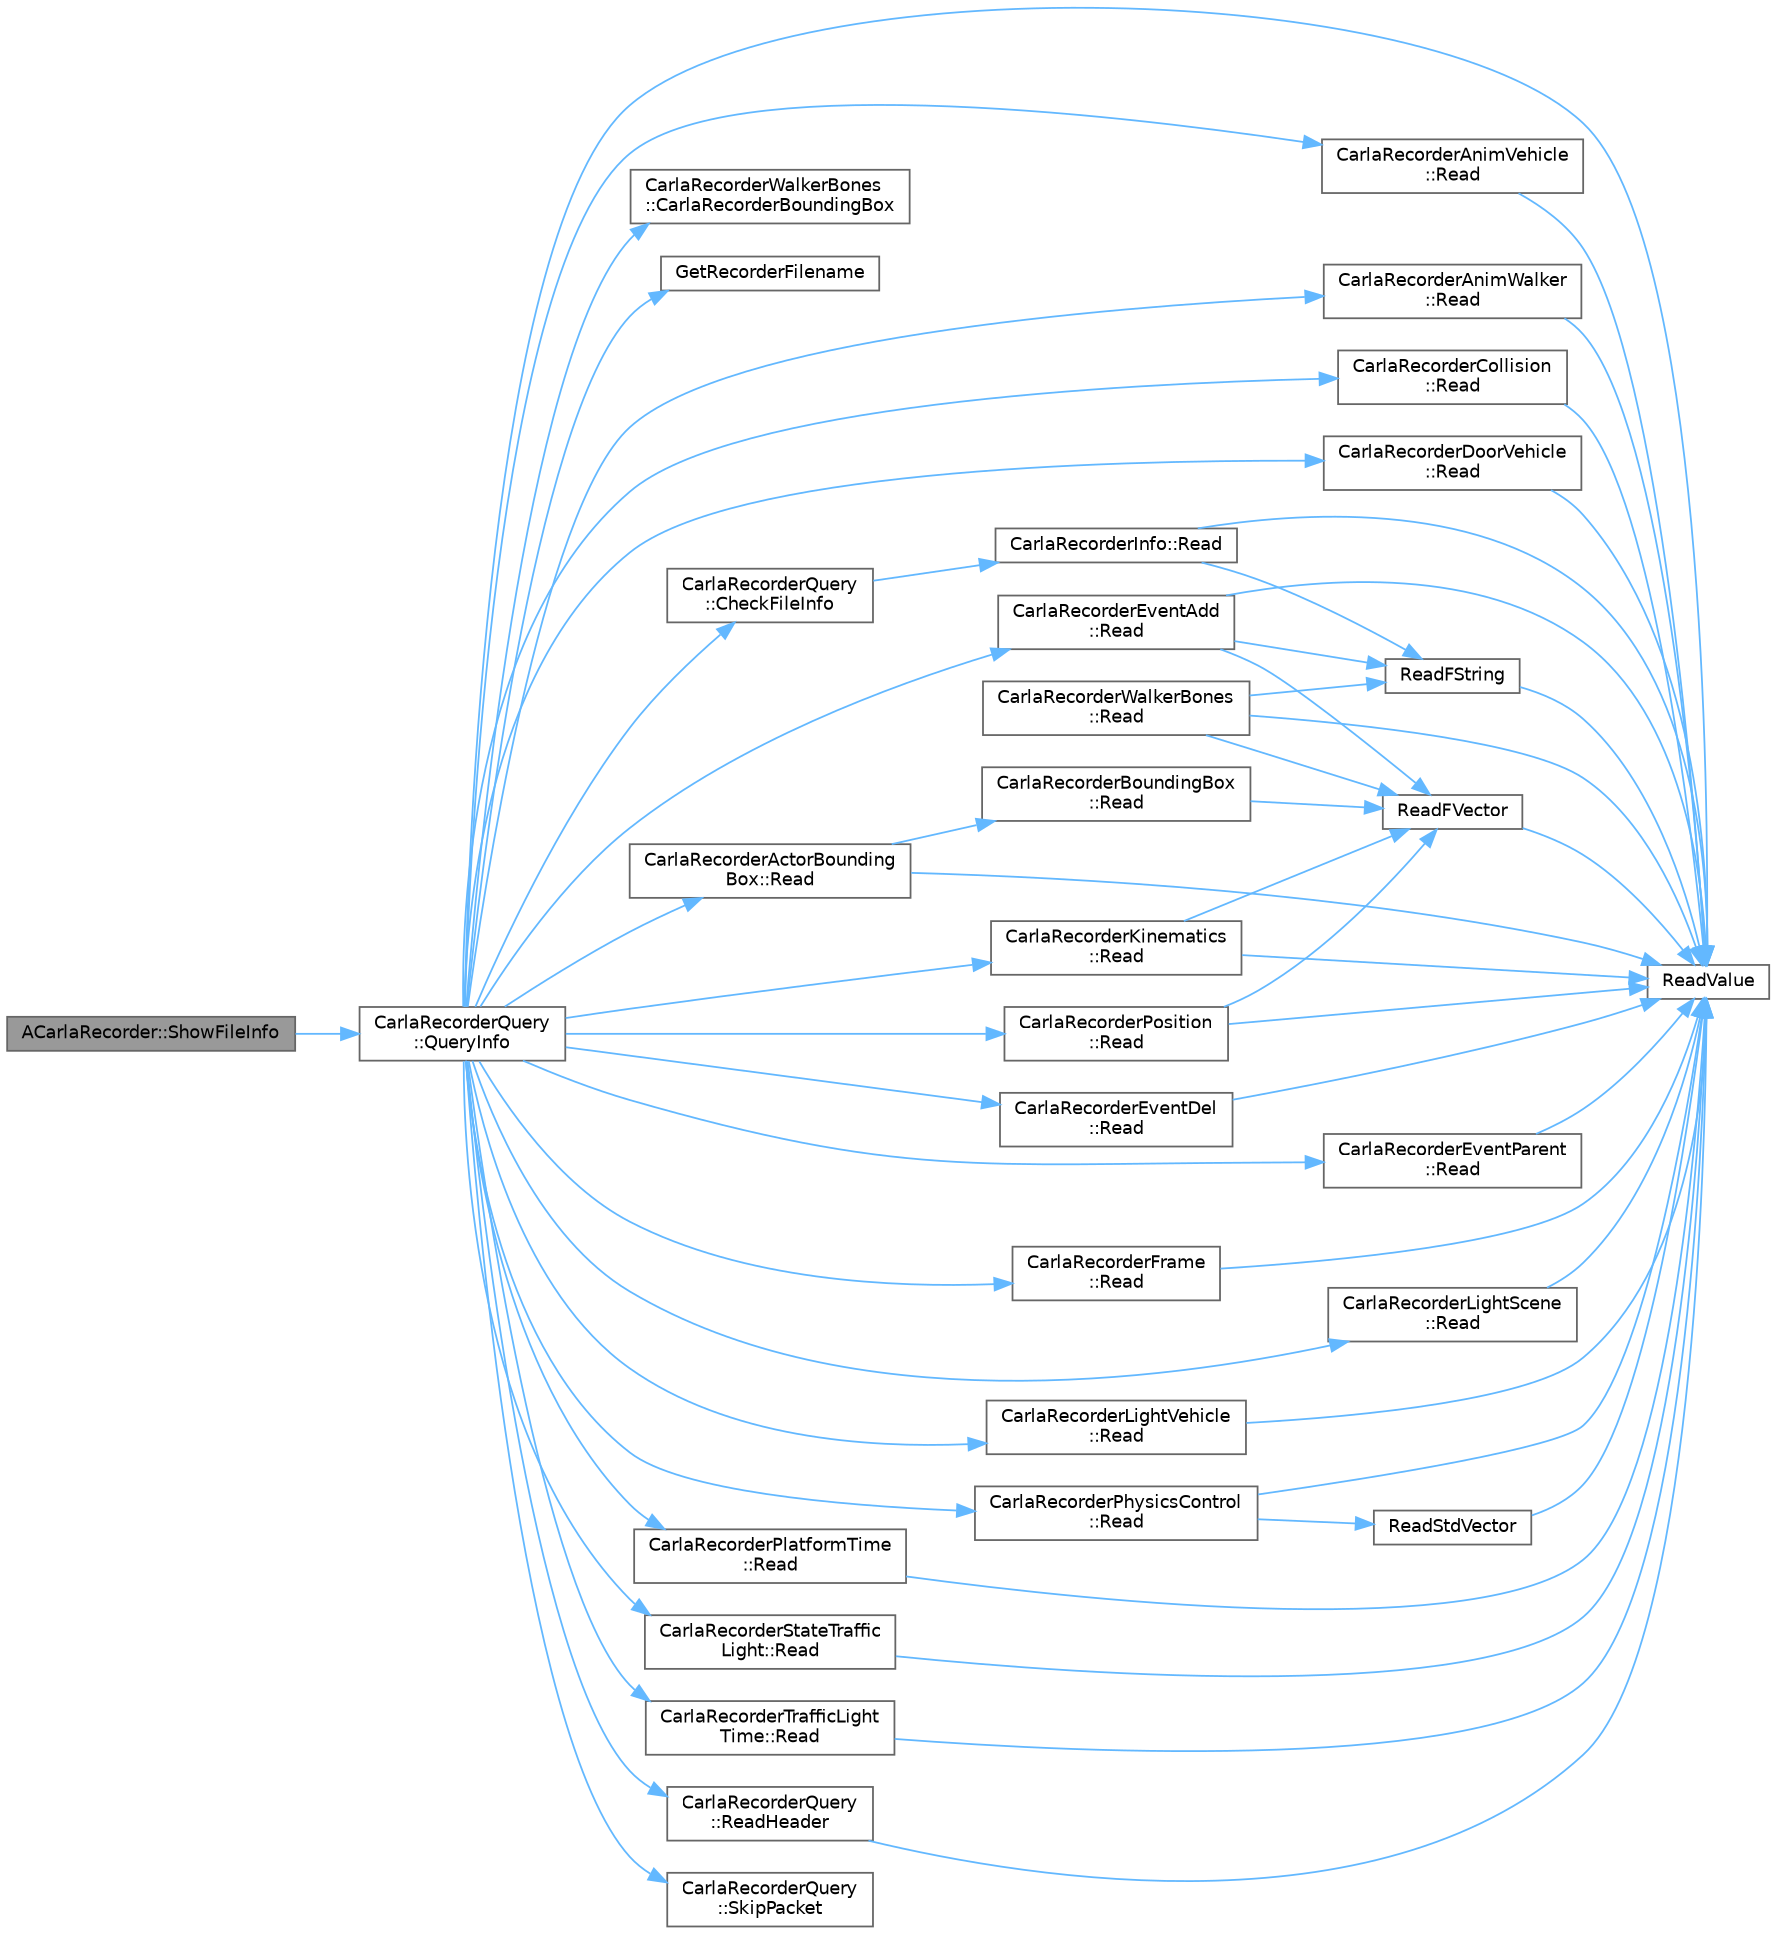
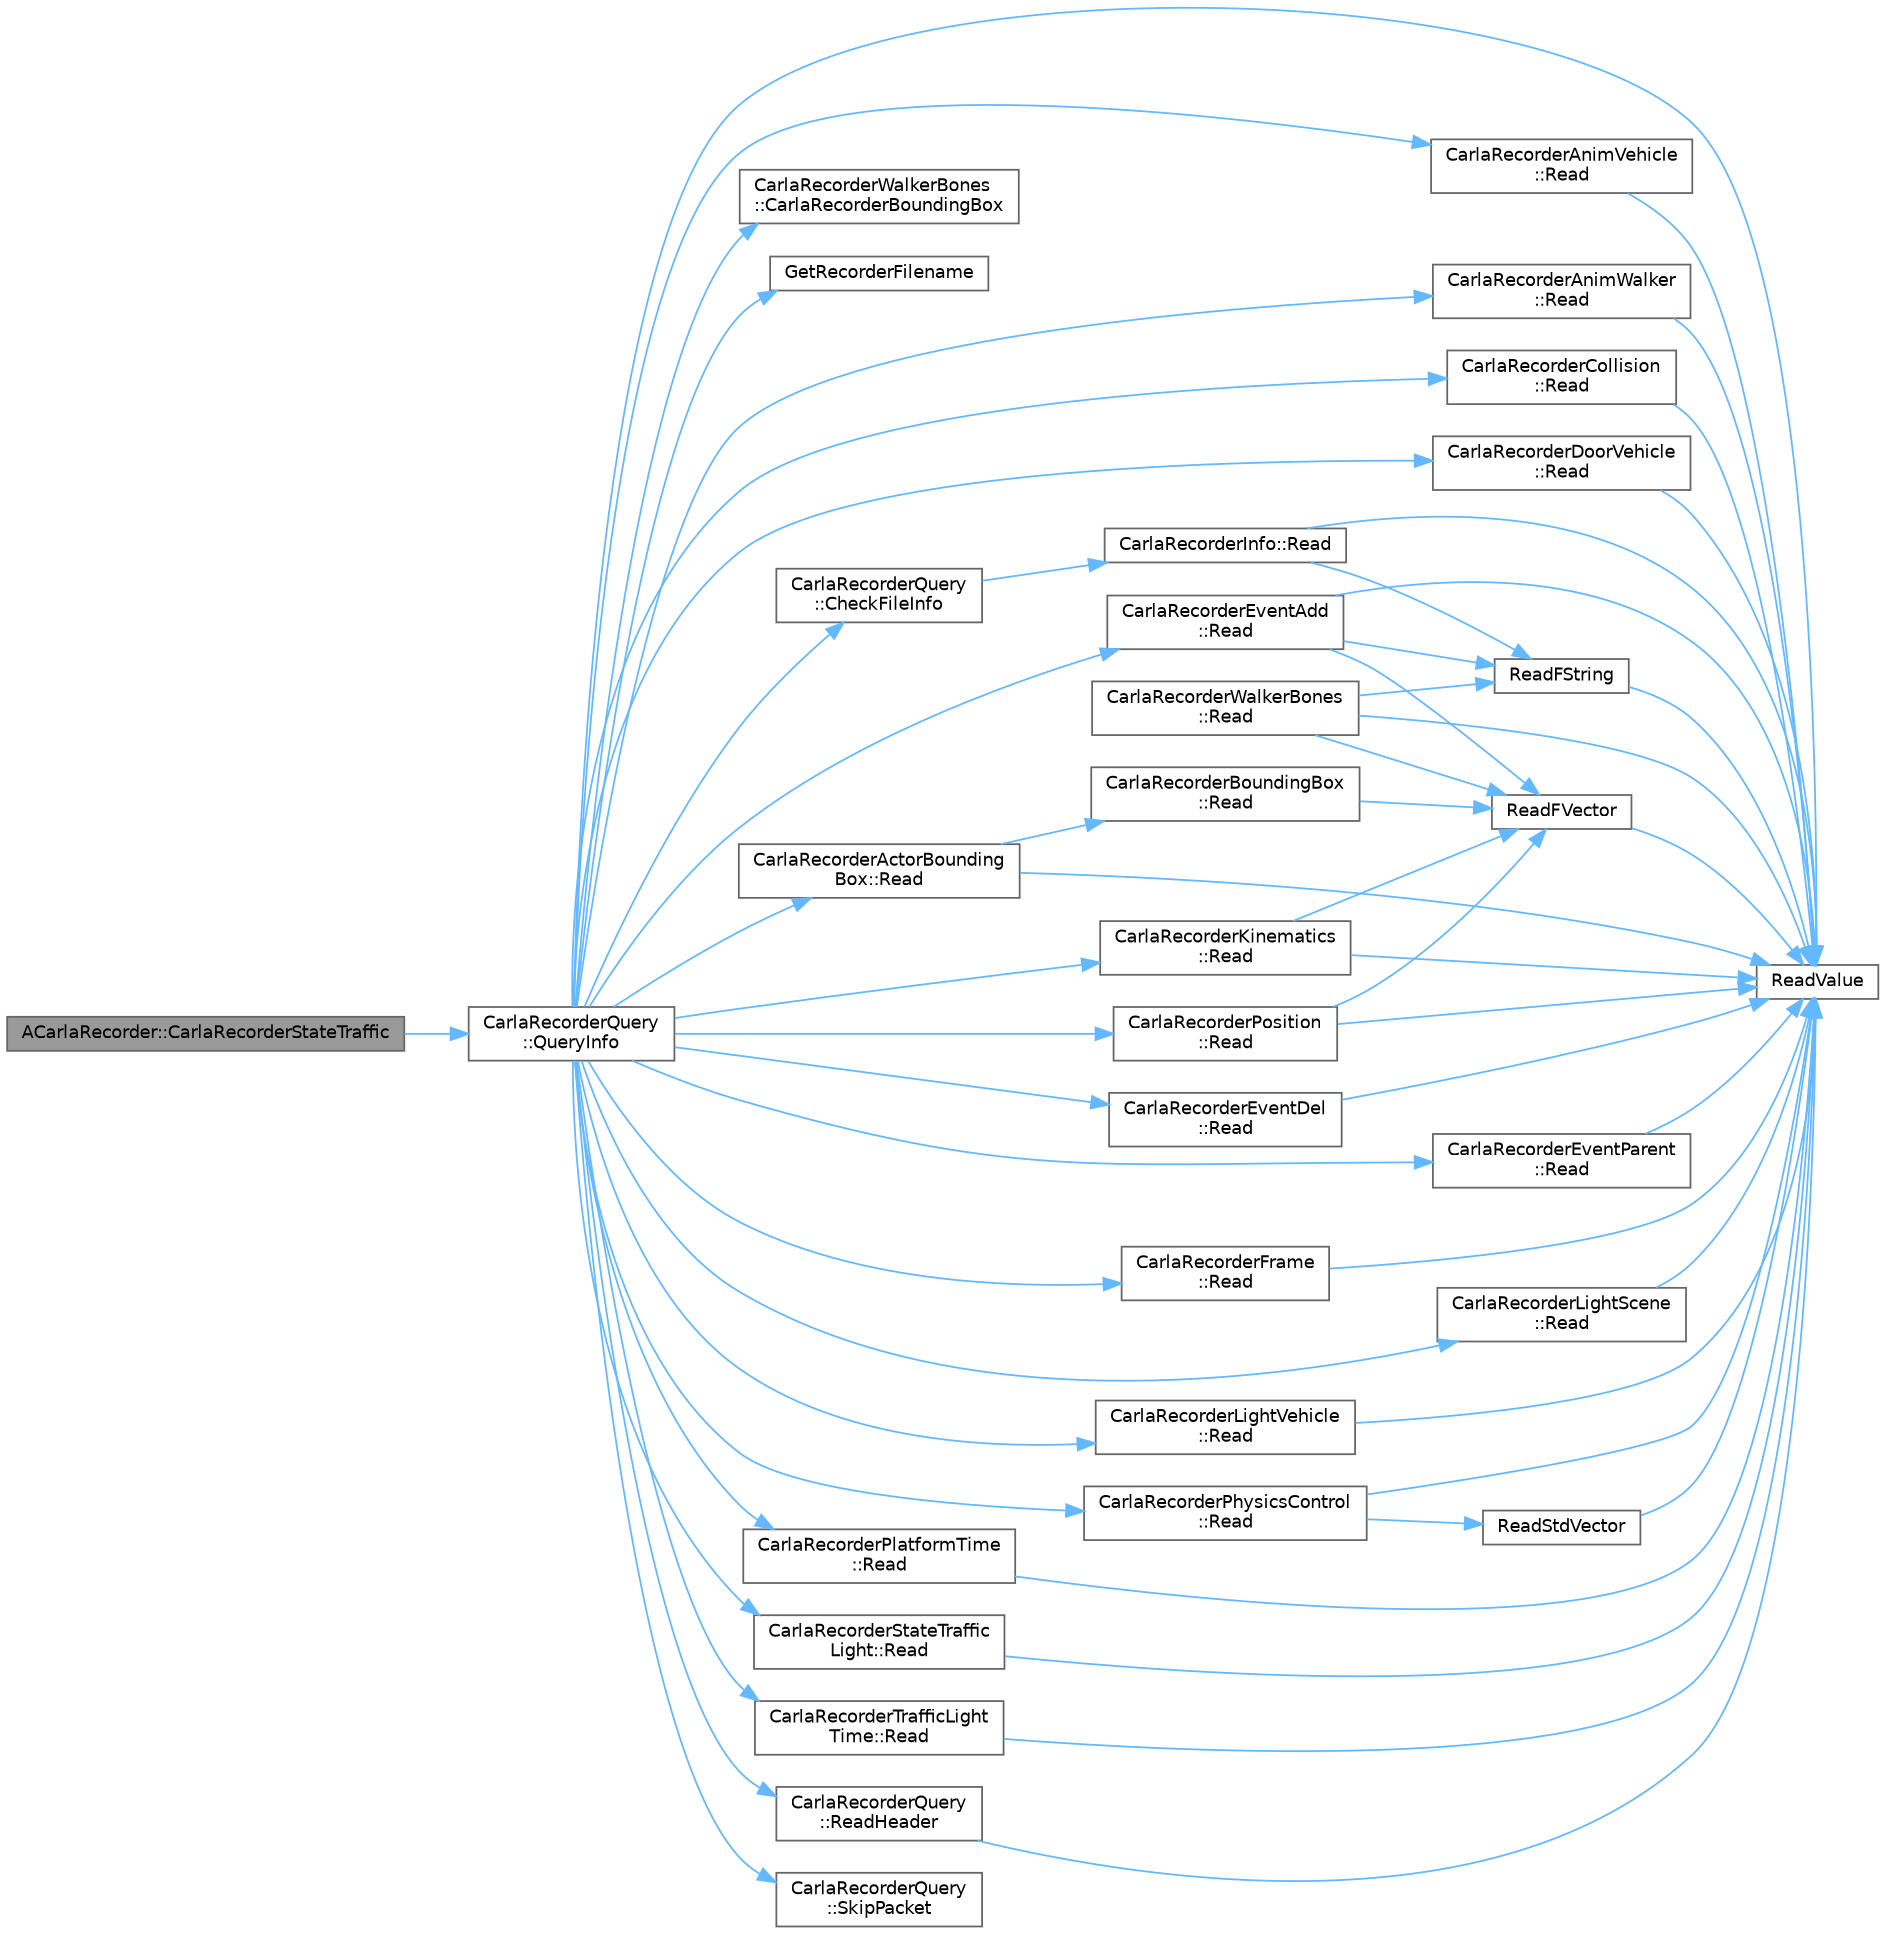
node "ACarlaRecorder::ShowFileInfo": label "ACarlaRecorder::ShowFileInfo" -> "ACarlaRecorder::CarlaRecorderStateTraffic"
